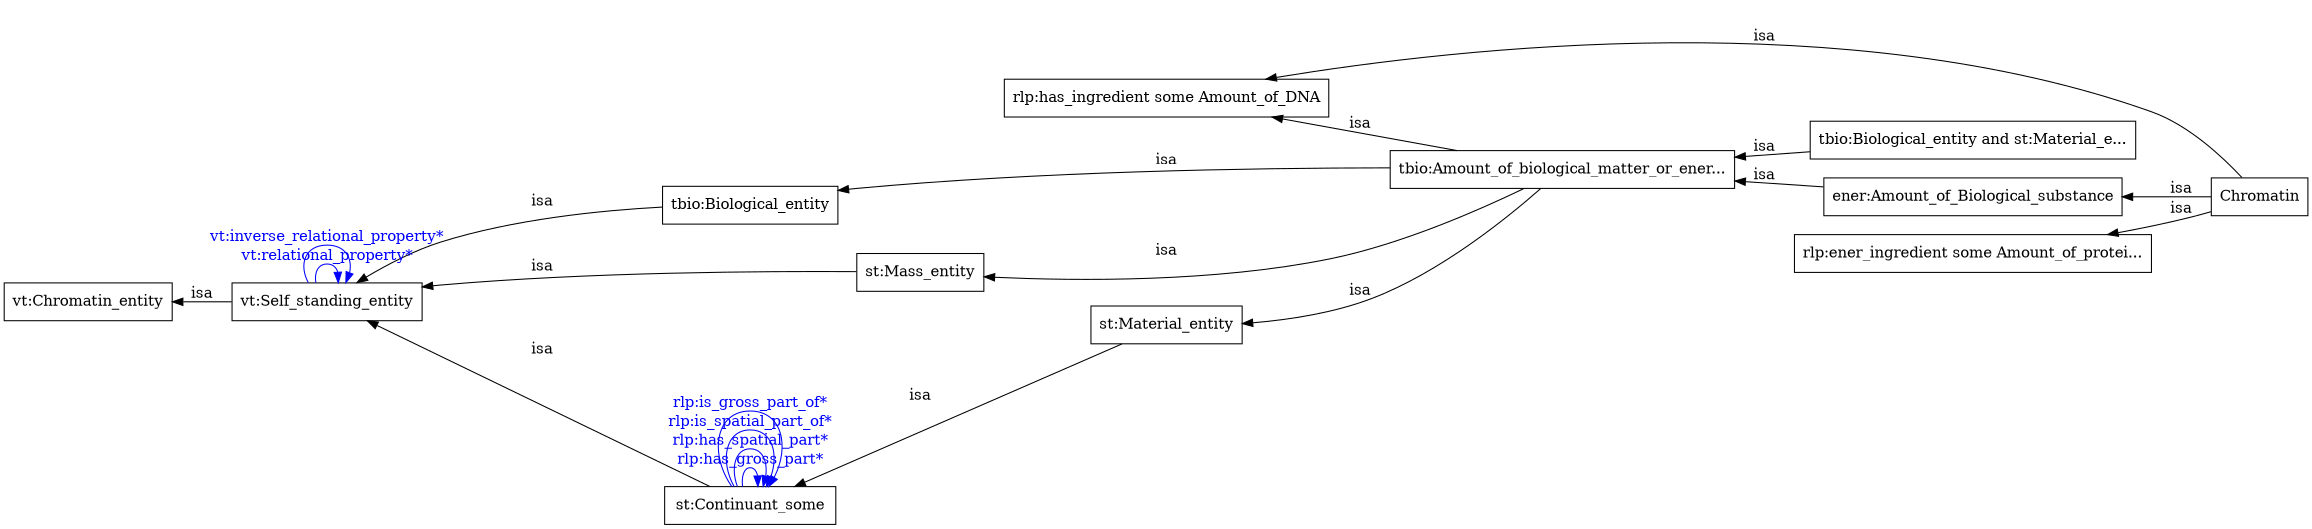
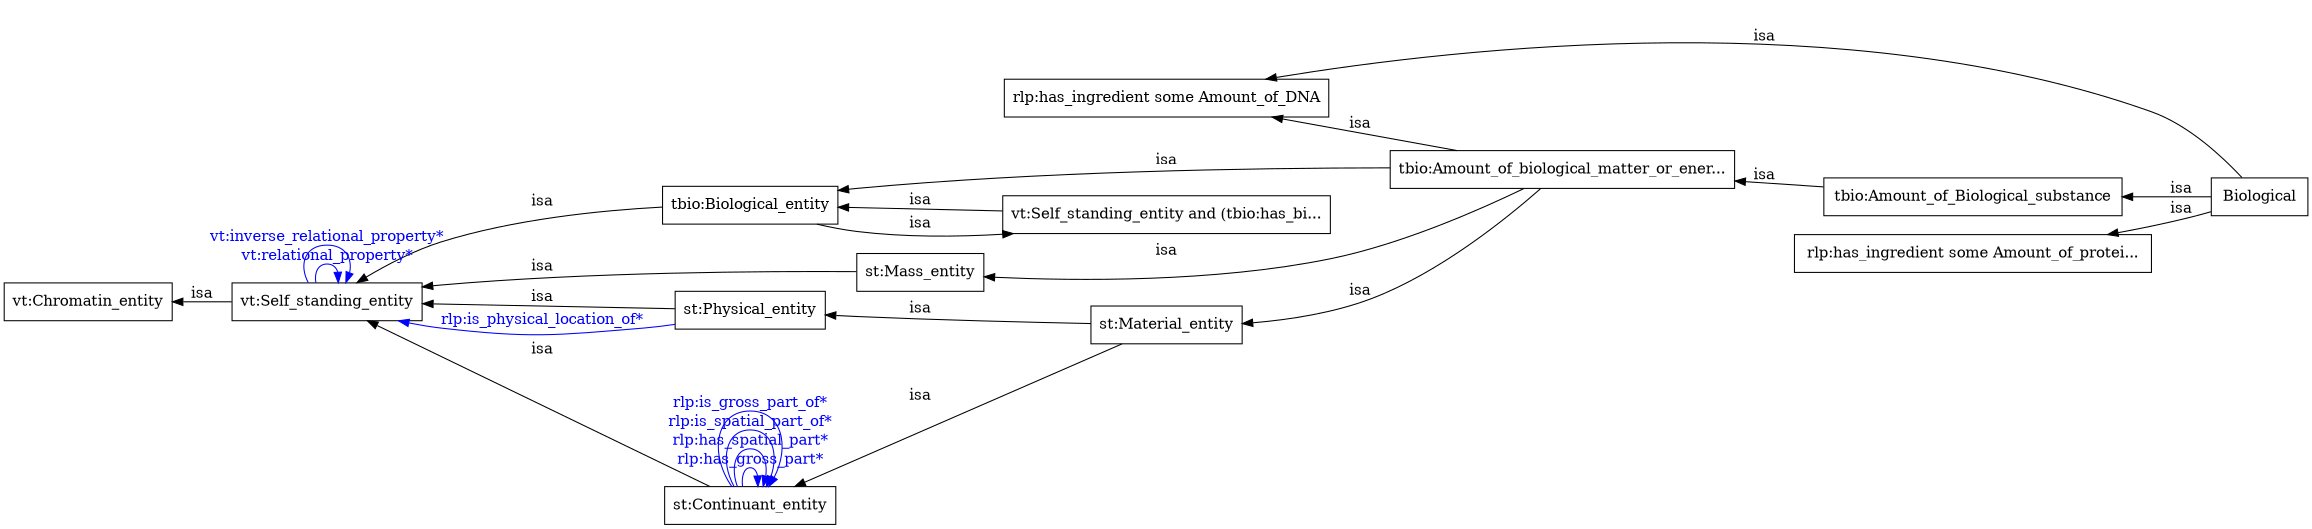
node "tbio:Biological_entity and st:Material_e...": removed
node "ener:Amount_of_Biological_substance": label "ener:Amount_of_Biological_substance" -> "tbio:Amount_of_Biological_substance"
node "Chromatin": label "Chromatin" -> "Biological"
node "vt:Self_standing_entity and (tbio:has_bi...": added
node "rlp:ener_ingredient some Amount_of_protei...": label "rlp:ener_ingredient some Amount_of_protei..." -> "rlp:has_ingredient some Amount_of_protei..."
node "st:Physical_entity": added
node "st:Continuant_some": label "st:Continuant_some" -> "st:Continuant_entity"
